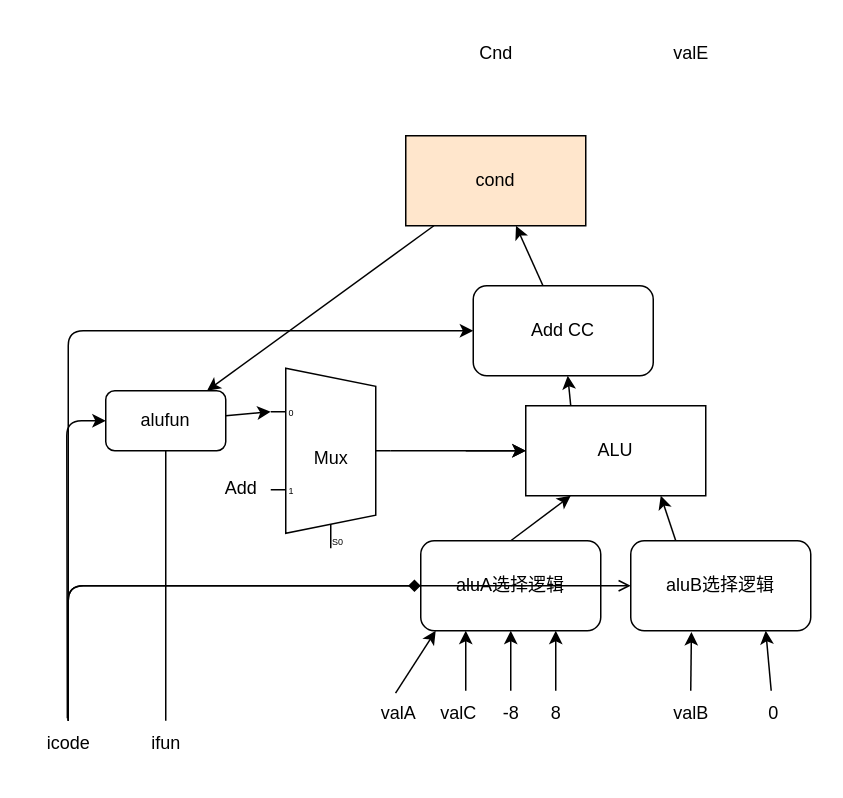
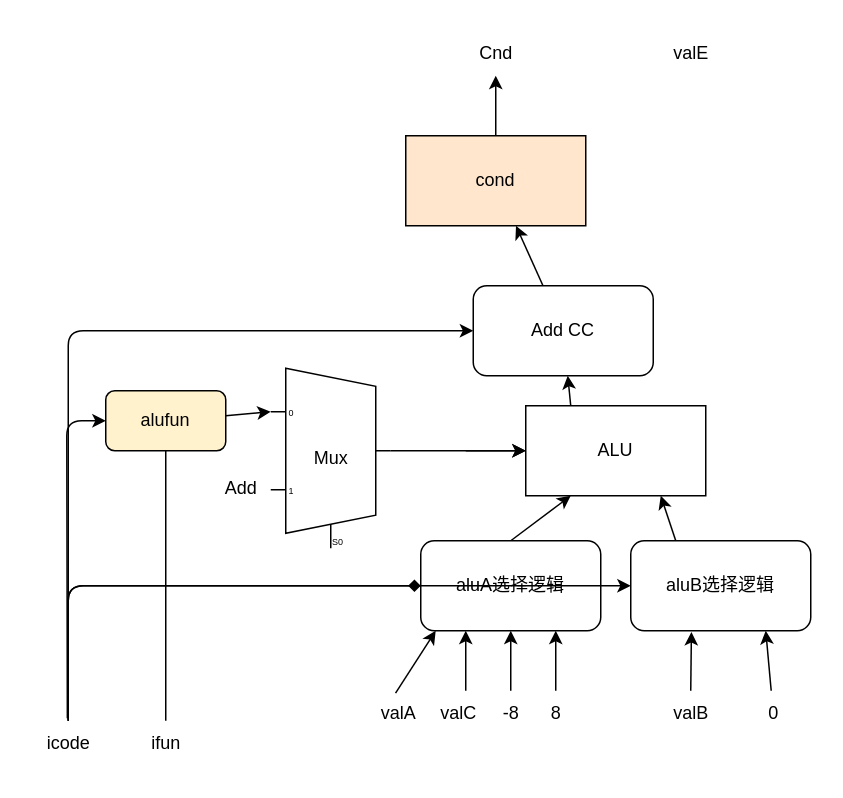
edge "cond" -> "alufun": now "cond" -> "Cnd"
node "alufun": fillcolor #ffffff -> #fff2cc
edge "icode" -> "aluB选择逻辑": arrowhead open -> classic
